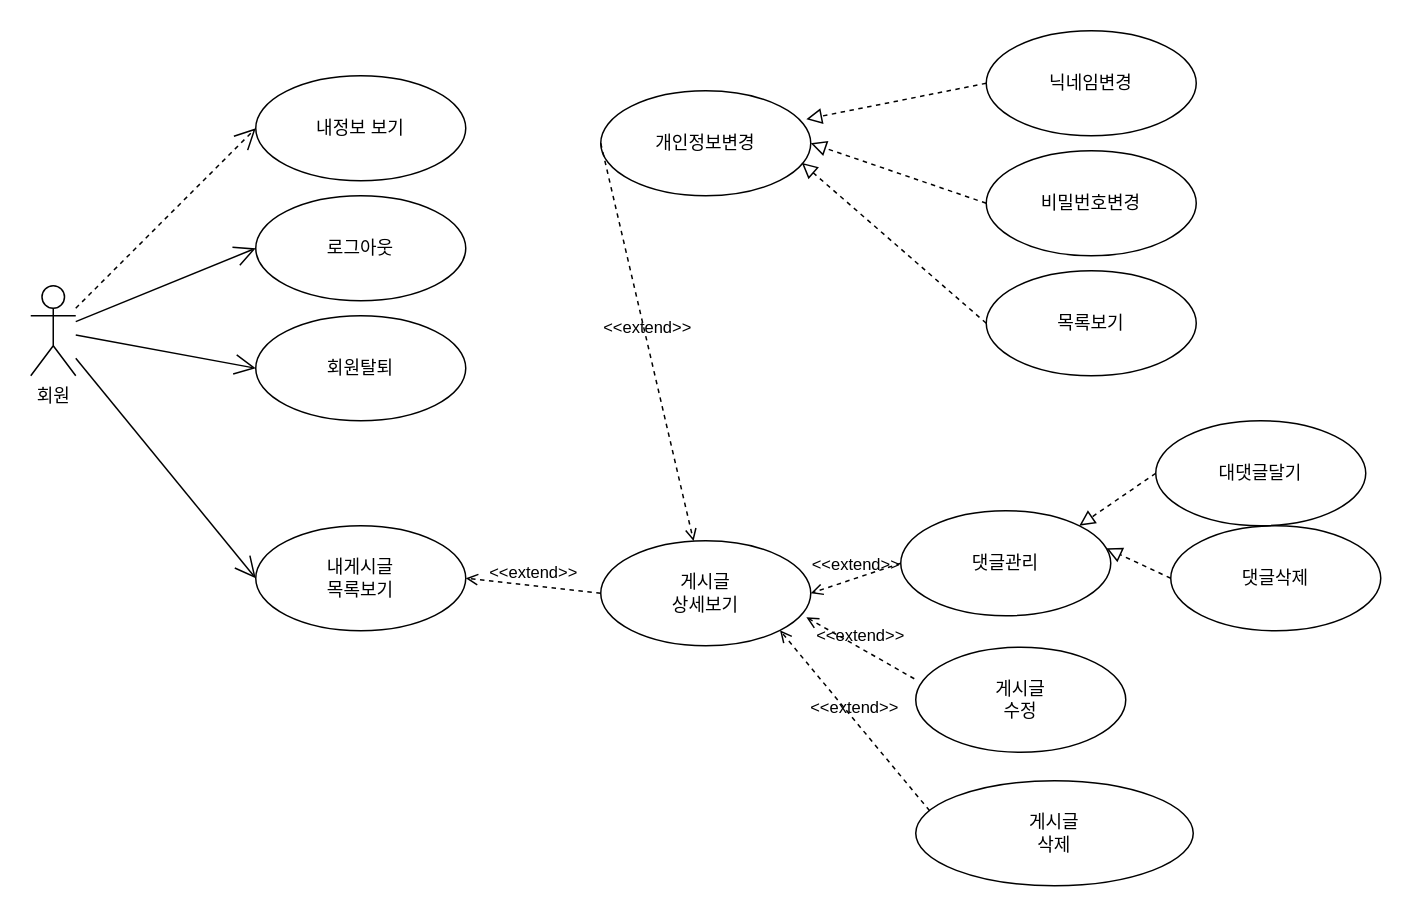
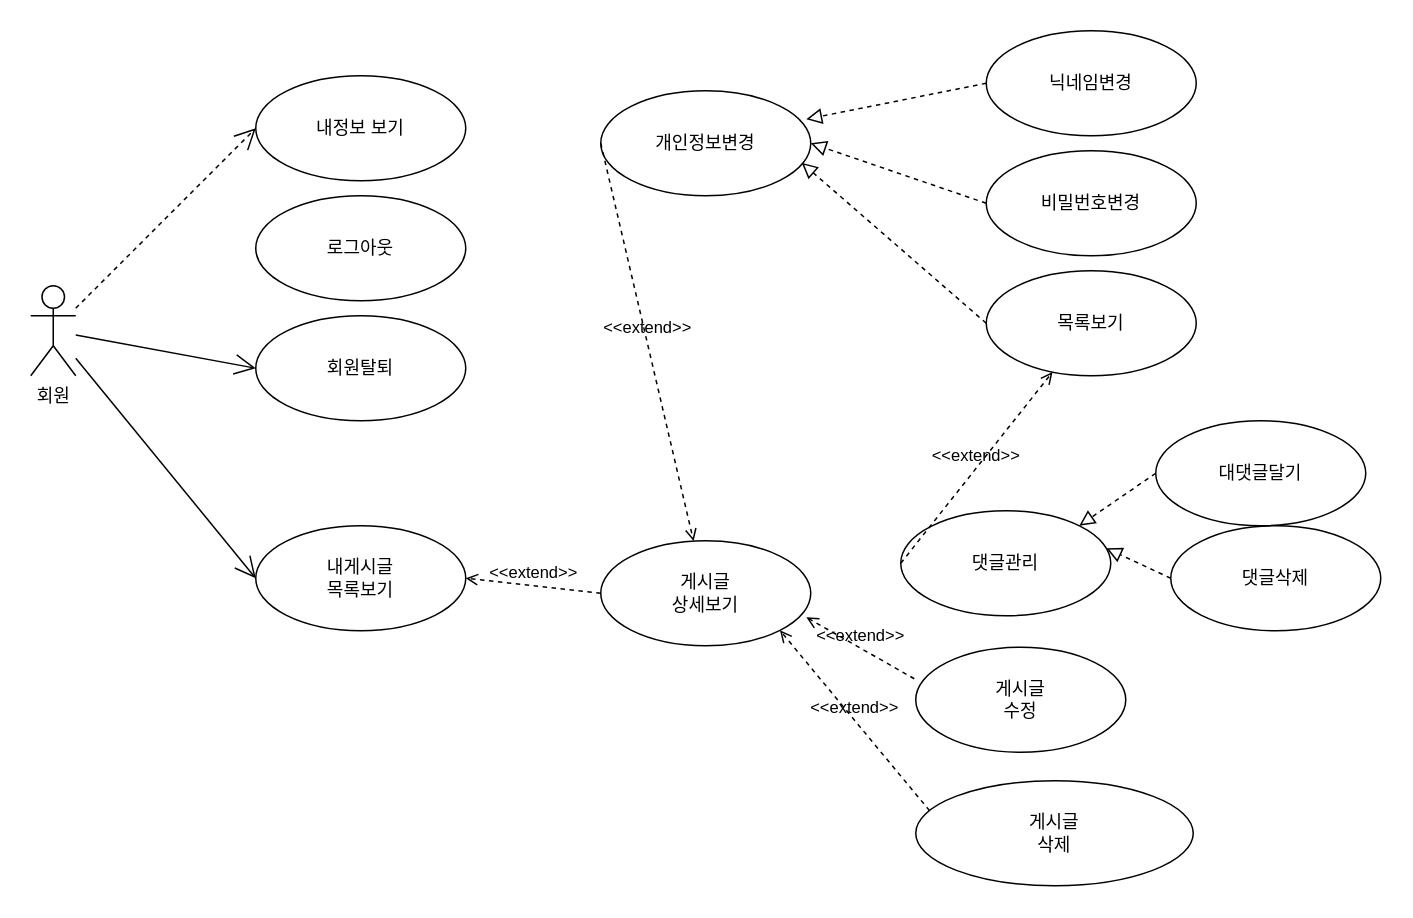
edge "회원" -> "로그아웃": removed
edge "댓글관리" -> "게시글 상세보기": now "댓글관리" -> "목록보기"
